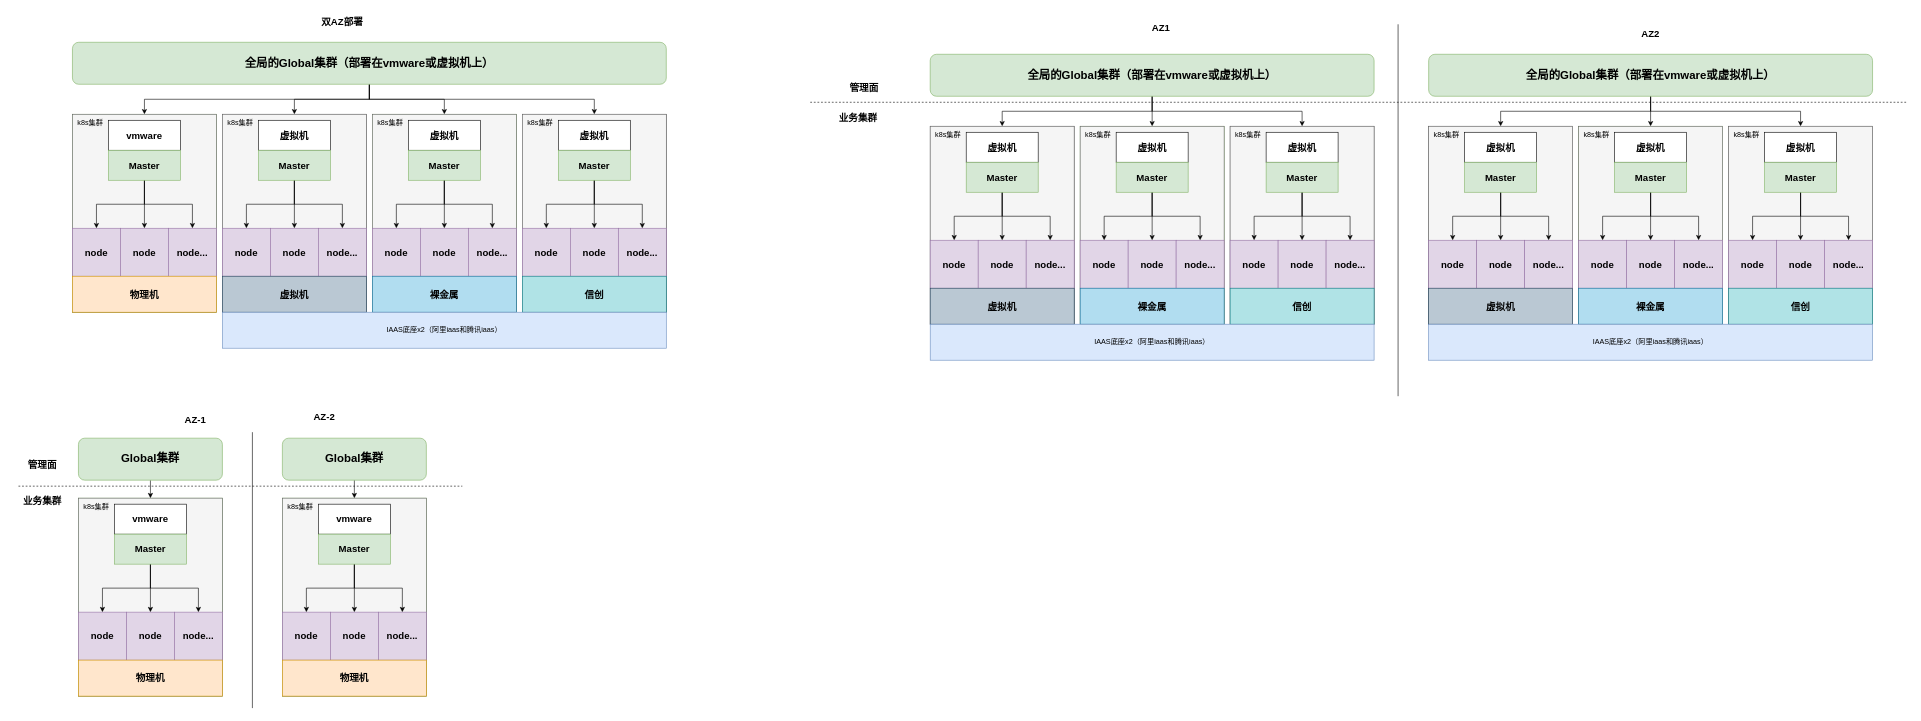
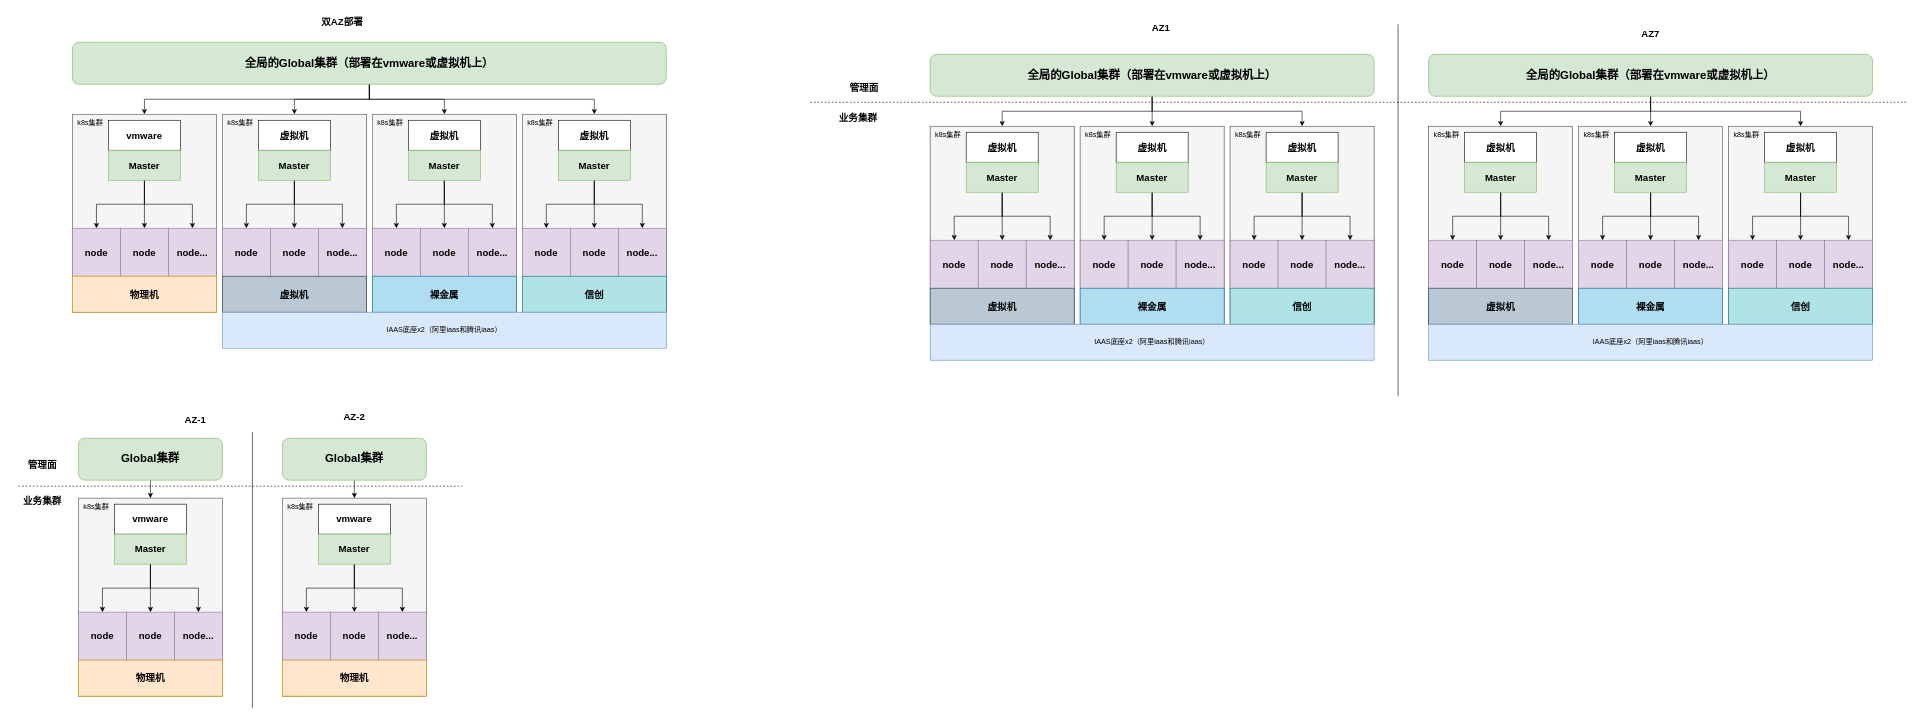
node "AZ2": label "AZ2" -> "AZ7"
node "AZ-2": moved (324, 417) -> (354, 417)
